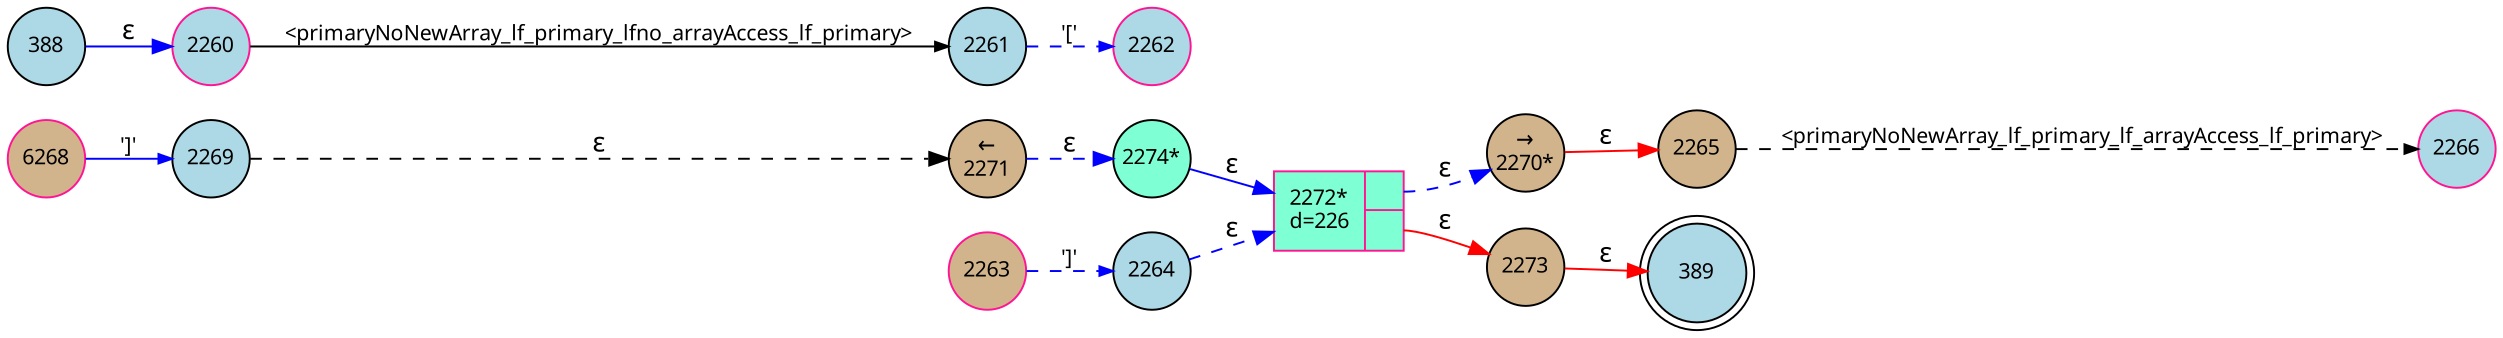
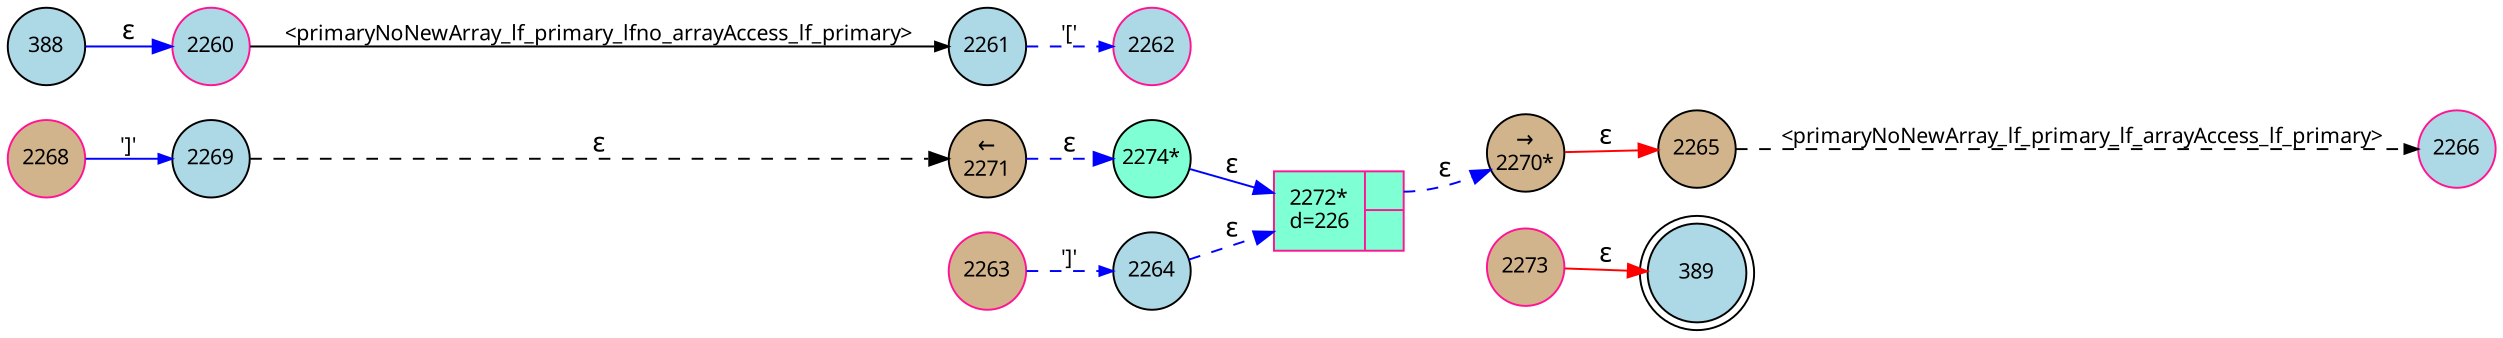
node "6268": label "6268" -> "2268"
edge "2272*" -> "2273": removed, label "ε"
node "2273": color black -> deeppink
